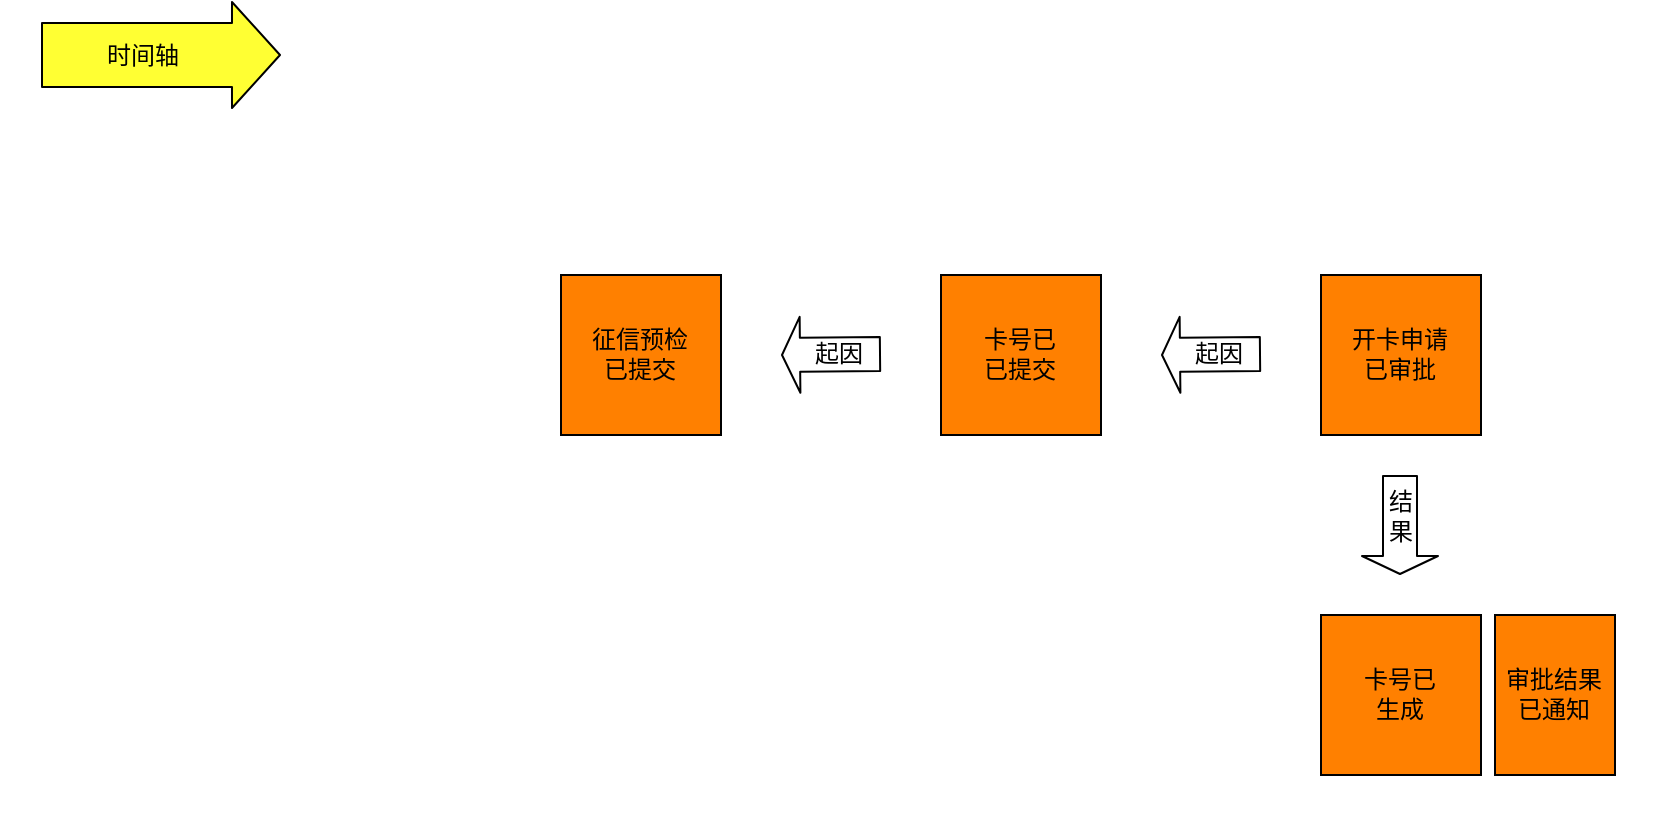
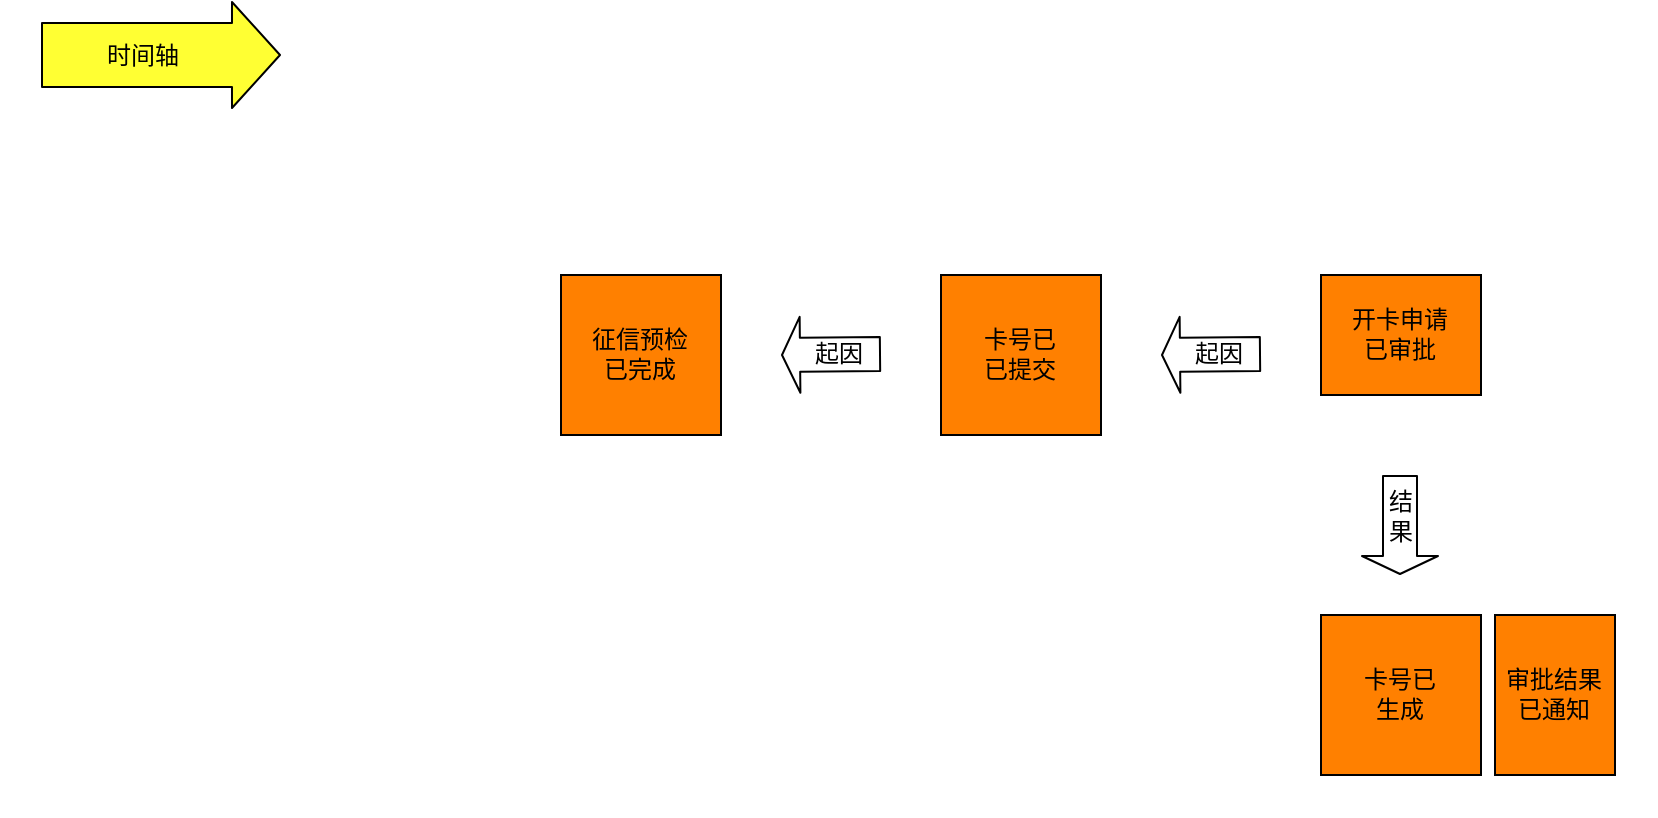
node "征信预检 已提交": label "征信预检 已提交" -> "征信预检 已完成"
node "开卡申请 已审批": size 160x160 -> 160x120
